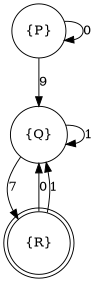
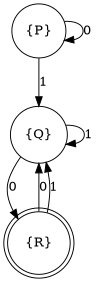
edge "{P}" -> "{Q}": label "9" -> "1"
edge "{Q}" -> "{R}": label "7" -> "0"
